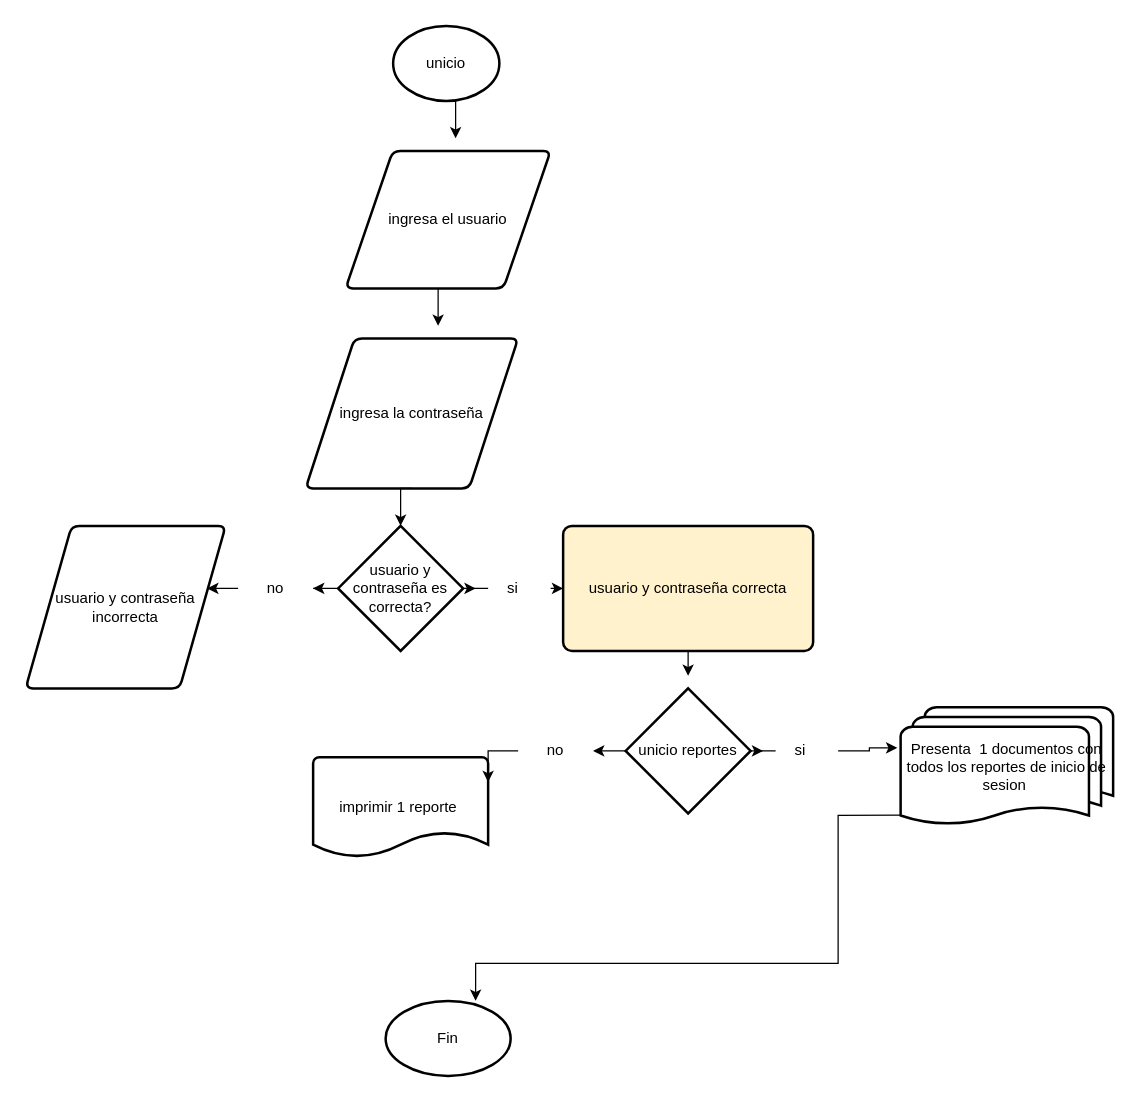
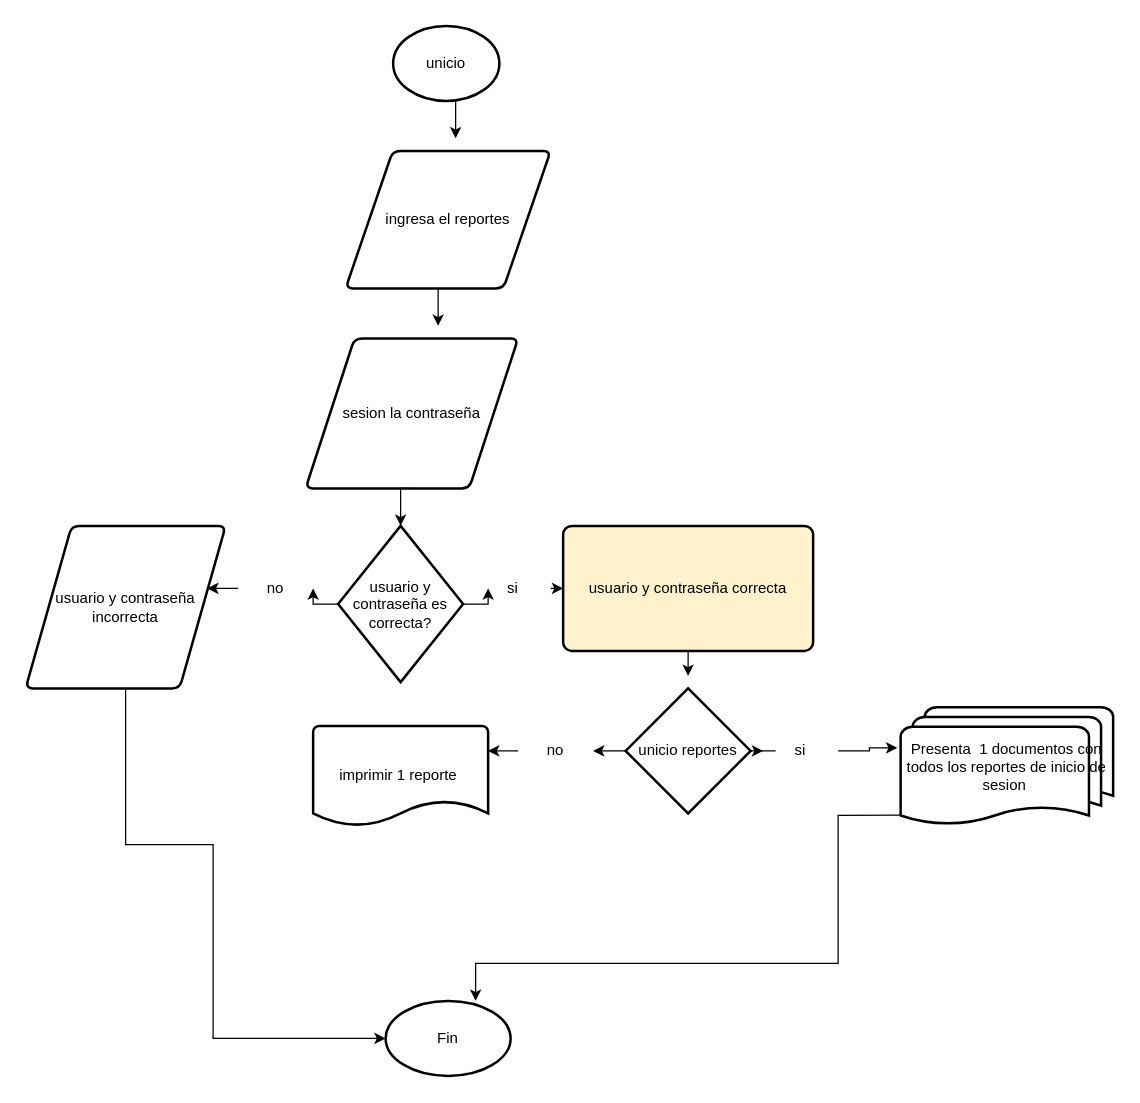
node "ingresa el usuario": label "ingresa el usuario" -> "ingresa el reportes"
node "ingresa la contraseña": label "ingresa la contraseña" -> "sesion la contraseña"
node "usuario y contraseña es correcta?": size 125x125 -> 125x156
node "imprimir 1 reporte": moved (401, 807) -> (401, 776)
edge "usuario y contraseña incorrecta" -> "Fin": added
